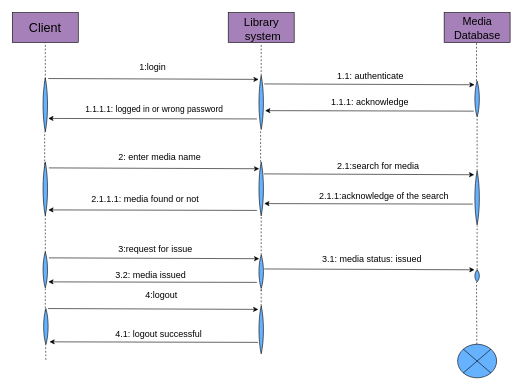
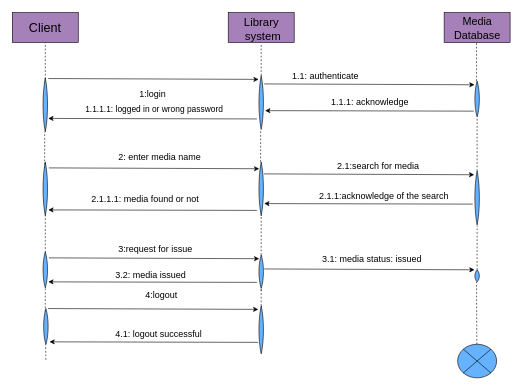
node "1:login": moved (156, 66) -> (156, 93)
node "1.1: authenticate": moved (375, 75) -> (330, 75)
